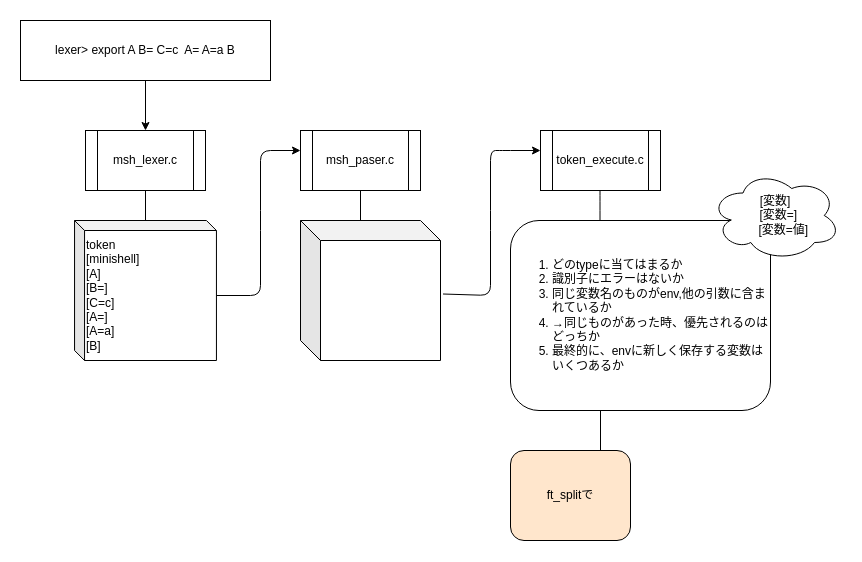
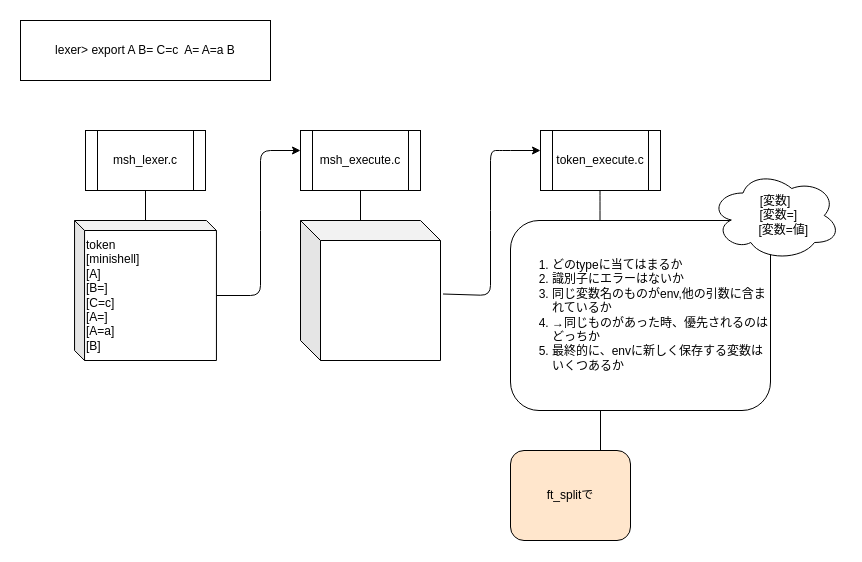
edge "lexer> export A B= C=c A= A=a B" -> "msh_lexer.c": removed
node "msh_paser.c": label "msh_paser.c" -> "msh_execute.c"
